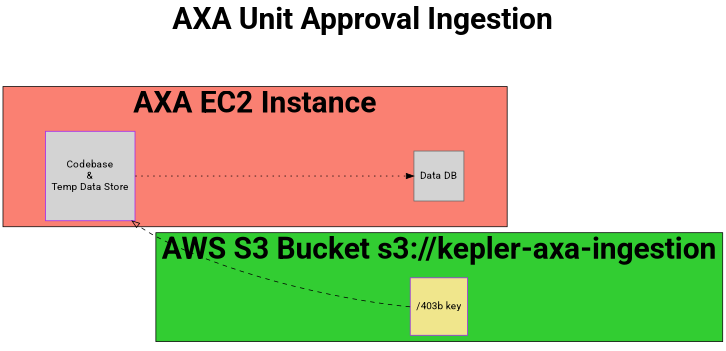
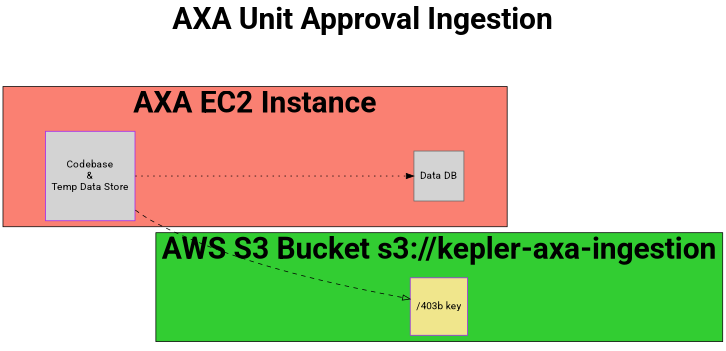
edge "/403b key" -> "Codebase & Temp Data Store": reversed
